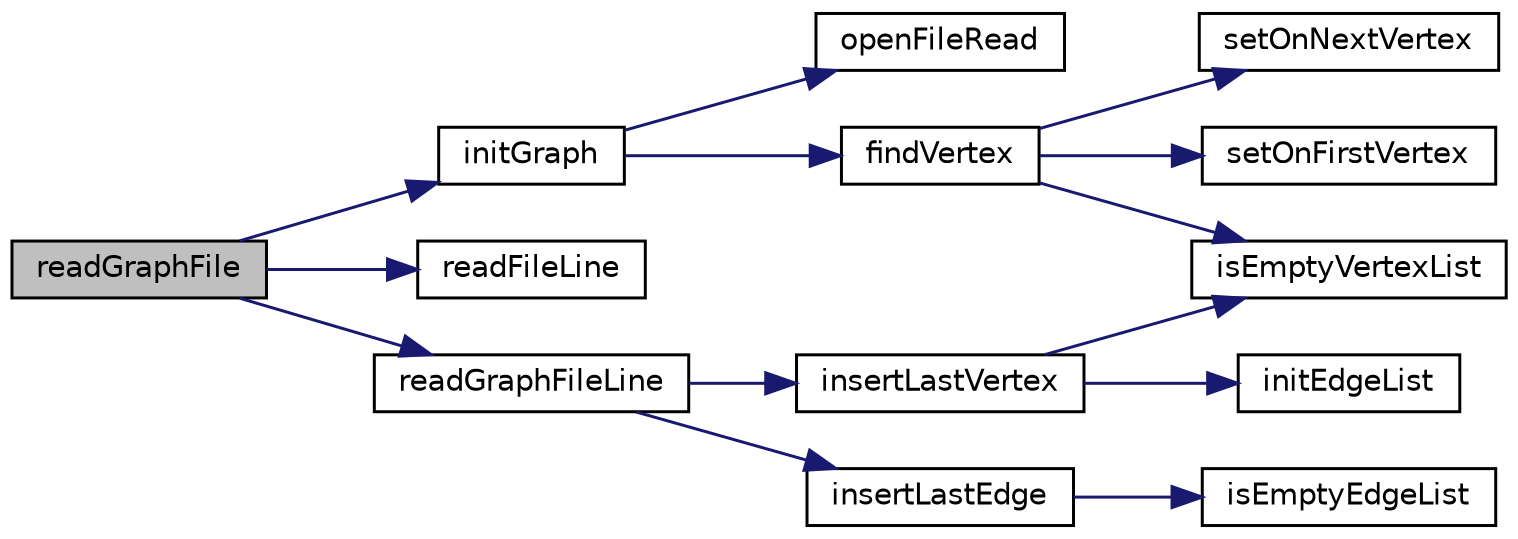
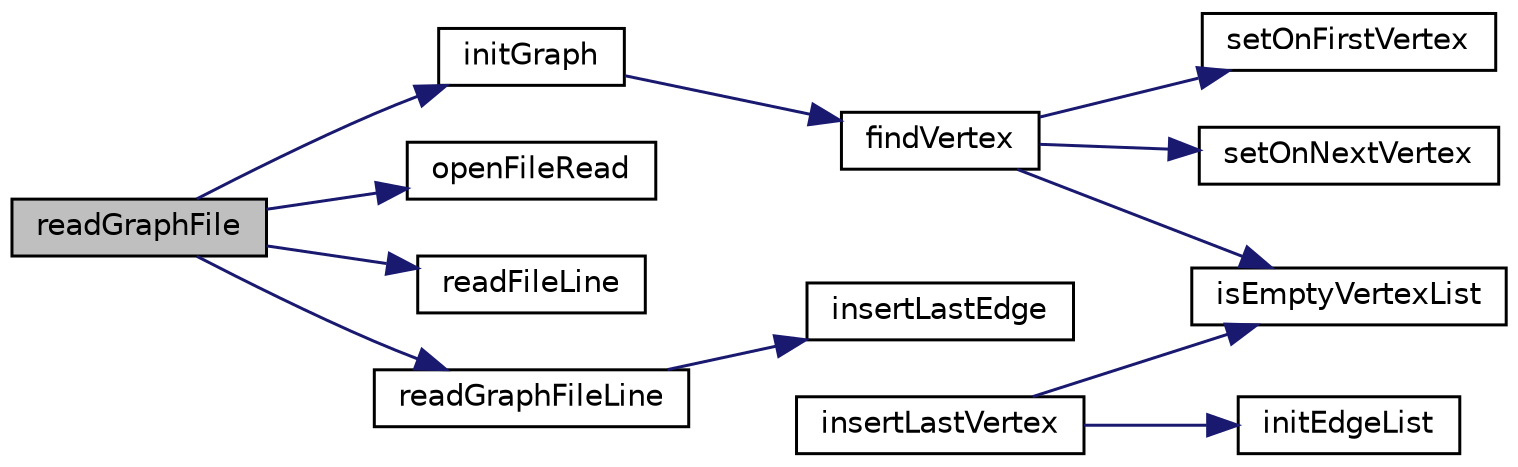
edge "initGraph" -> "openFileRead": now "readGraphFile" -> "openFileRead"
edge "readGraphFileLine" -> "insertLastVertex": removed
node "isEmptyEdgeList": removed
